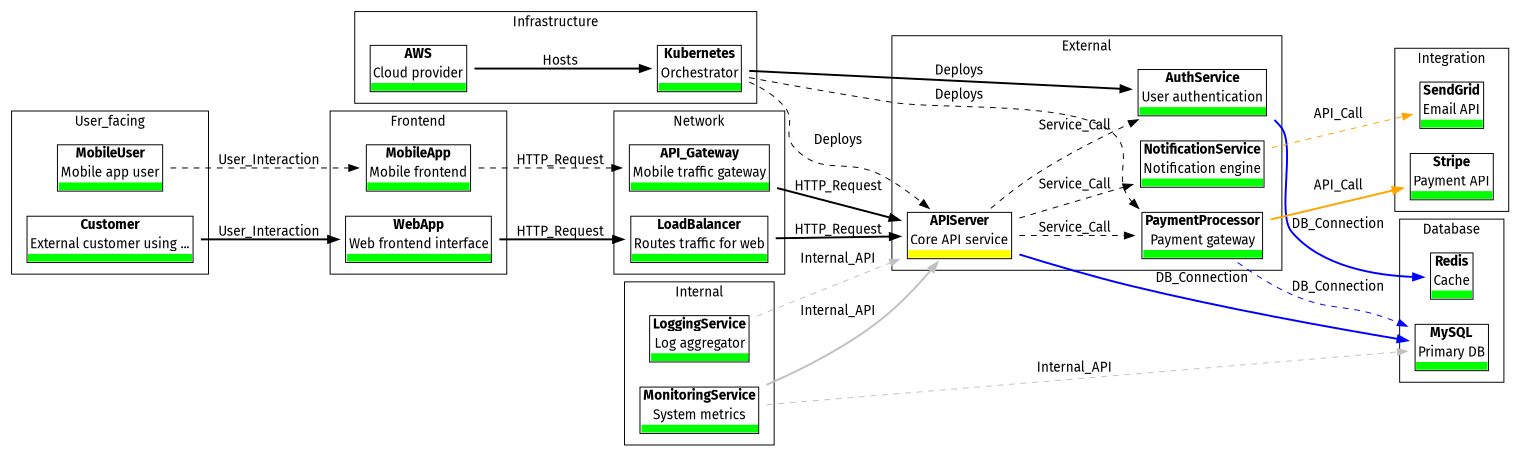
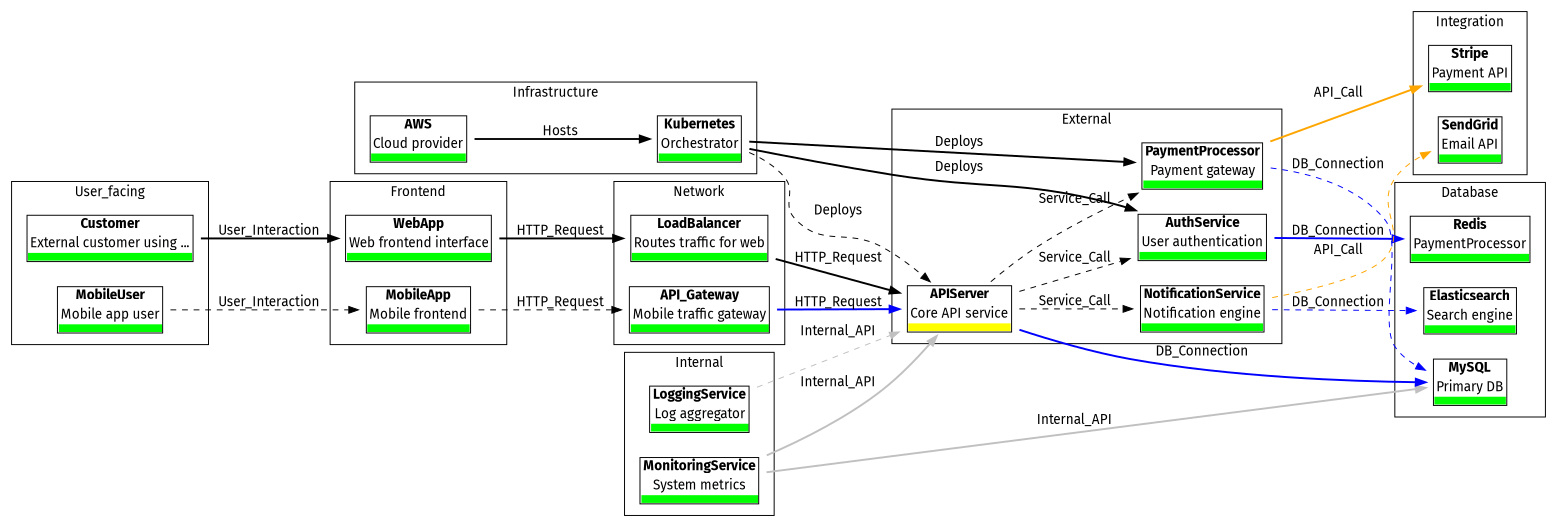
edge "Kubernetes" -> "PaymentProcessor": style dashed -> bold
edge "API_Gateway" -> "APIServer": color black -> blue
node "Redis": text "Cache" -> "PaymentProcessor"
node "Elasticsearch": added
edge "MonitoringService" -> "MySQL": style dashed -> bold
